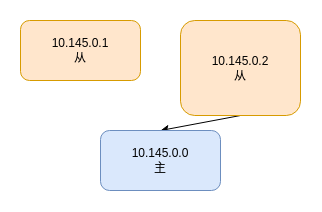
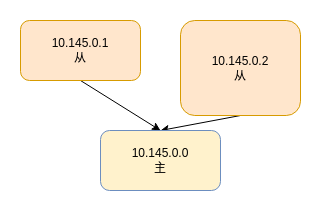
edge "10.145.0.1 从" -> "10.145.0.0 主": added
node "10.145.0.0 主": fillcolor #dae8fc -> #fff2cc
